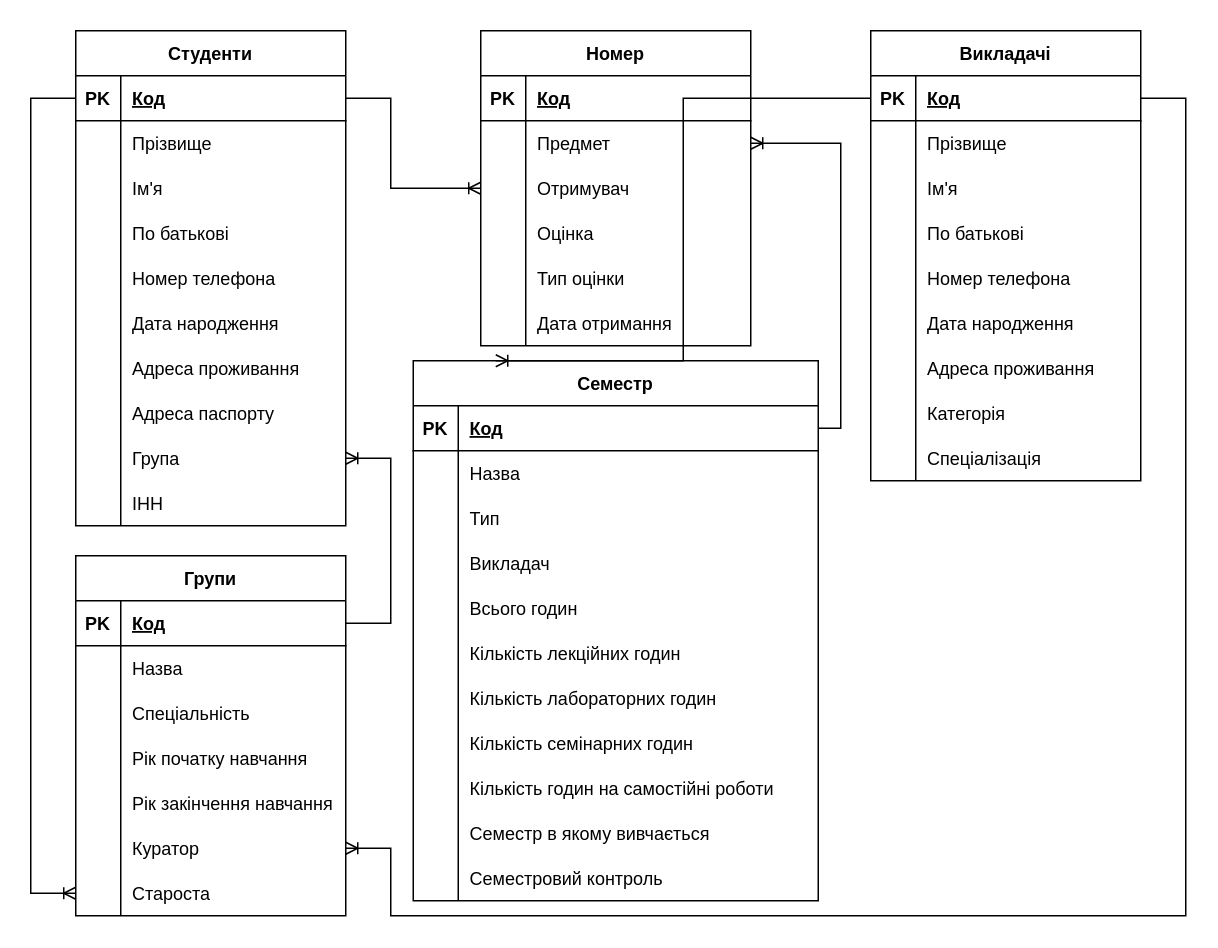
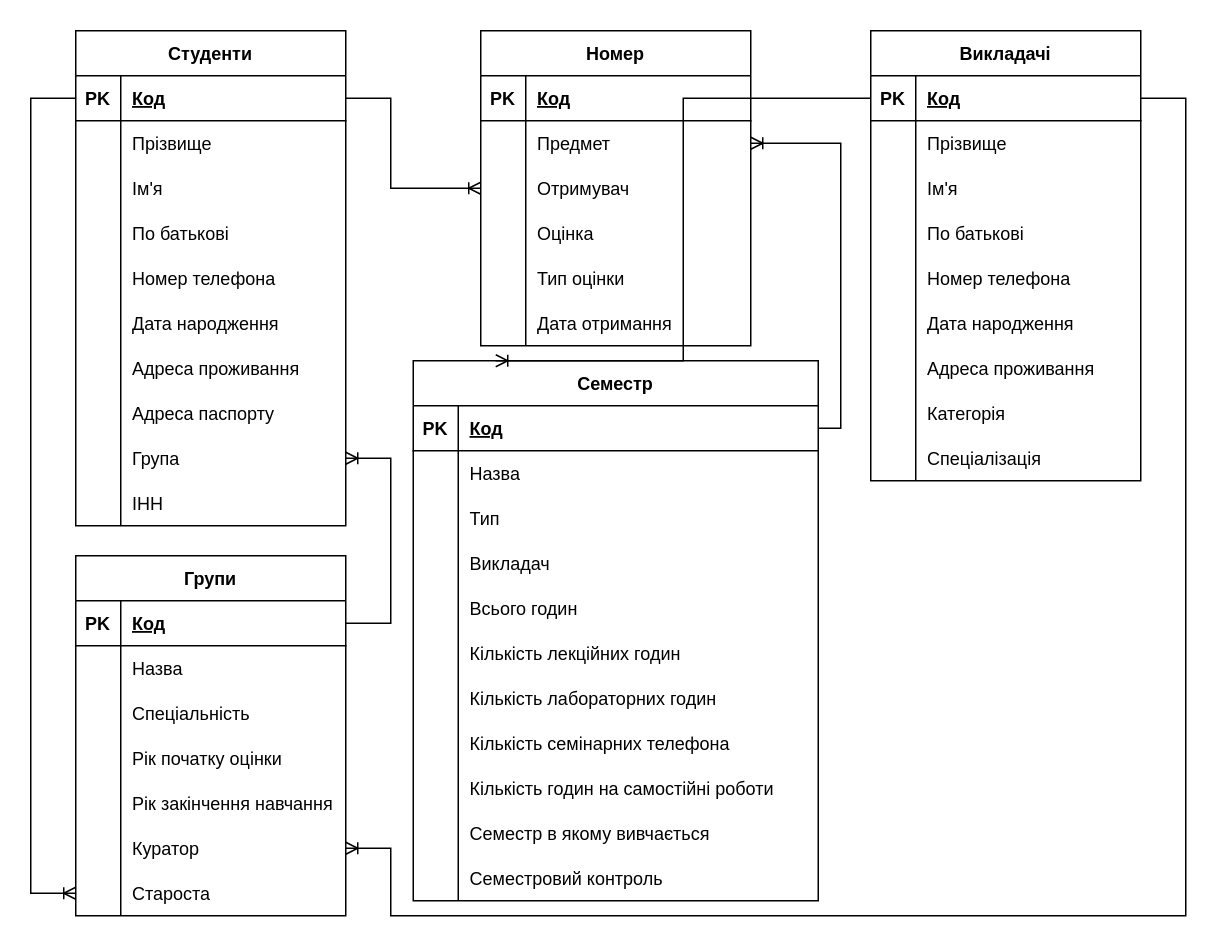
node "Кількість семінарних годин": label "Кількість семінарних годин" -> "Кількість семінарних телефона"
node "Рік початку навчання": label "Рік початку навчання" -> "Рік початку оцінки"
